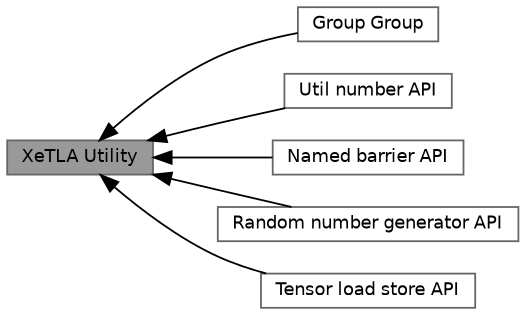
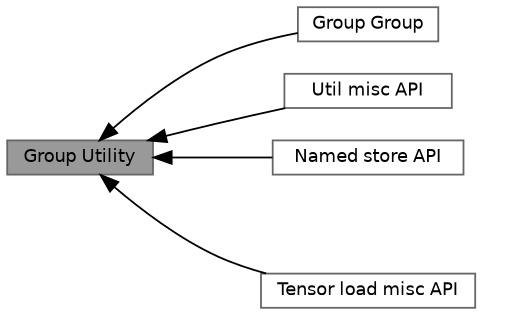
node "Util number API": label "Util number API" -> "Util misc API"
node "XeTLA Utility": label "XeTLA Utility" -> "Group Utility"
node "Named barrier API": label "Named barrier API" -> "Named store API"
node "Random number generator API": removed
node "Tensor load store API": label "Tensor load store API" -> "Tensor load misc API"
